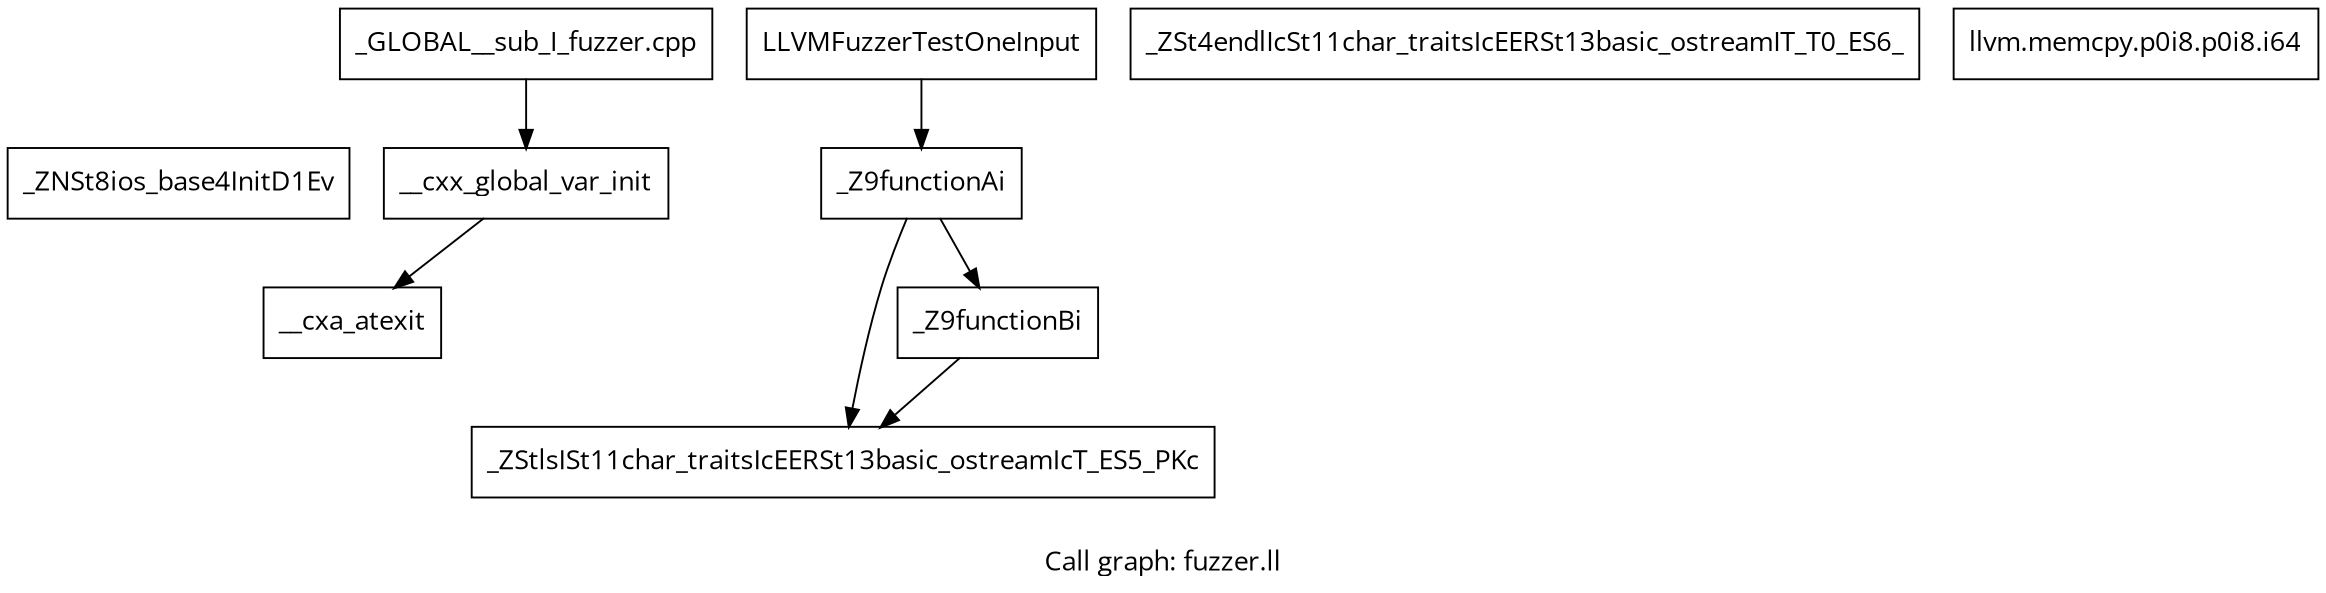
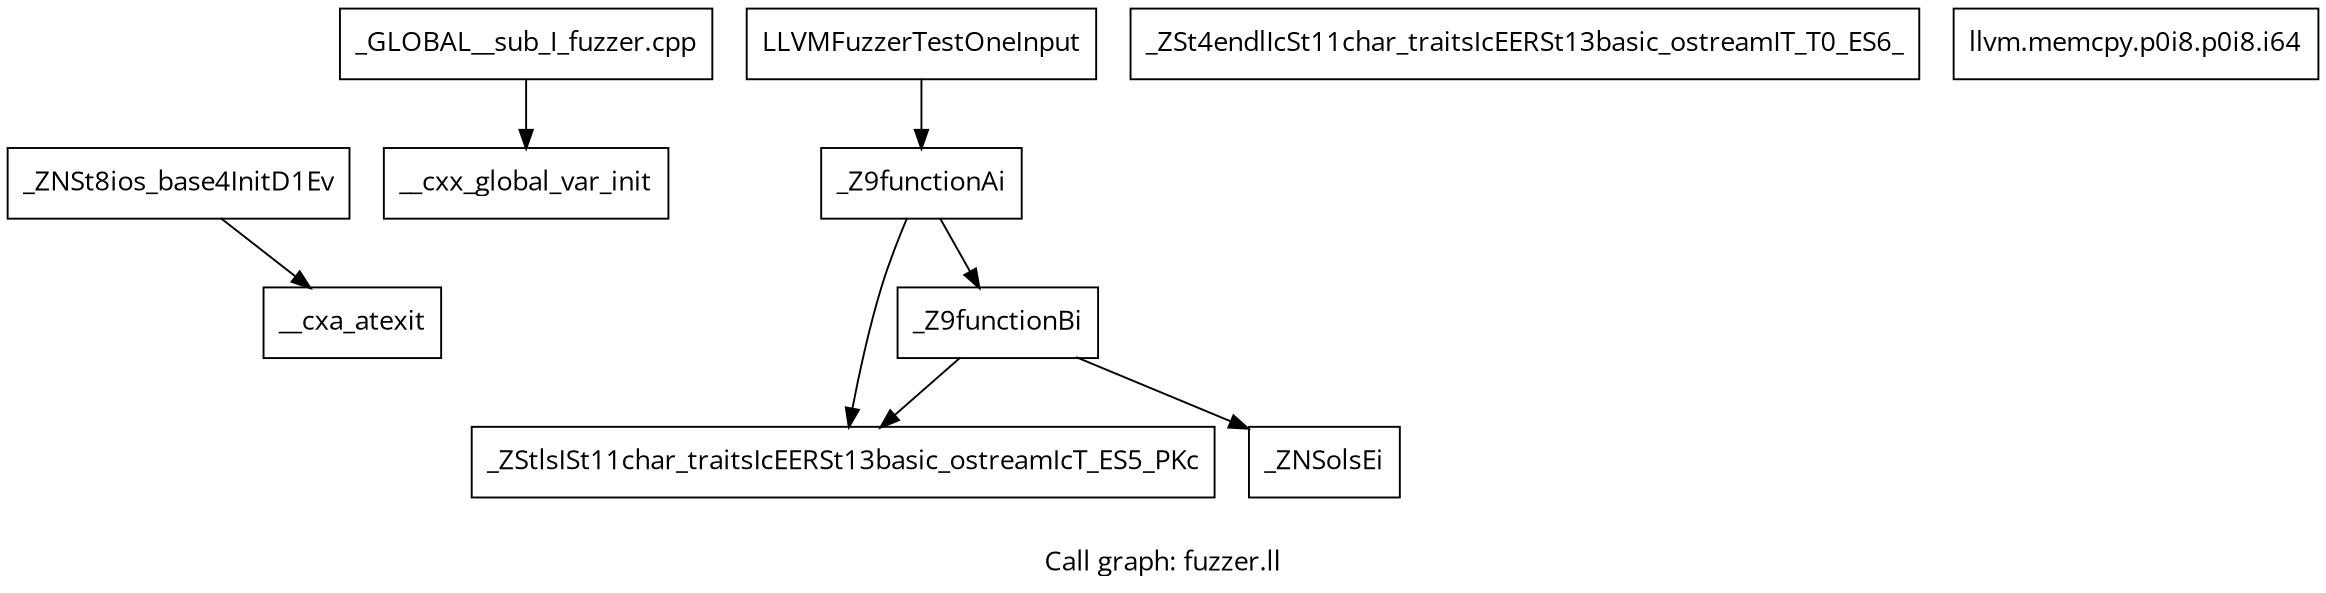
edge "__cxx_global_var_init" -> "__cxa_atexit": now "_ZNSt8ios_base4InitD1Ev" -> "__cxa_atexit"
node "_ZNSolsEi": added
